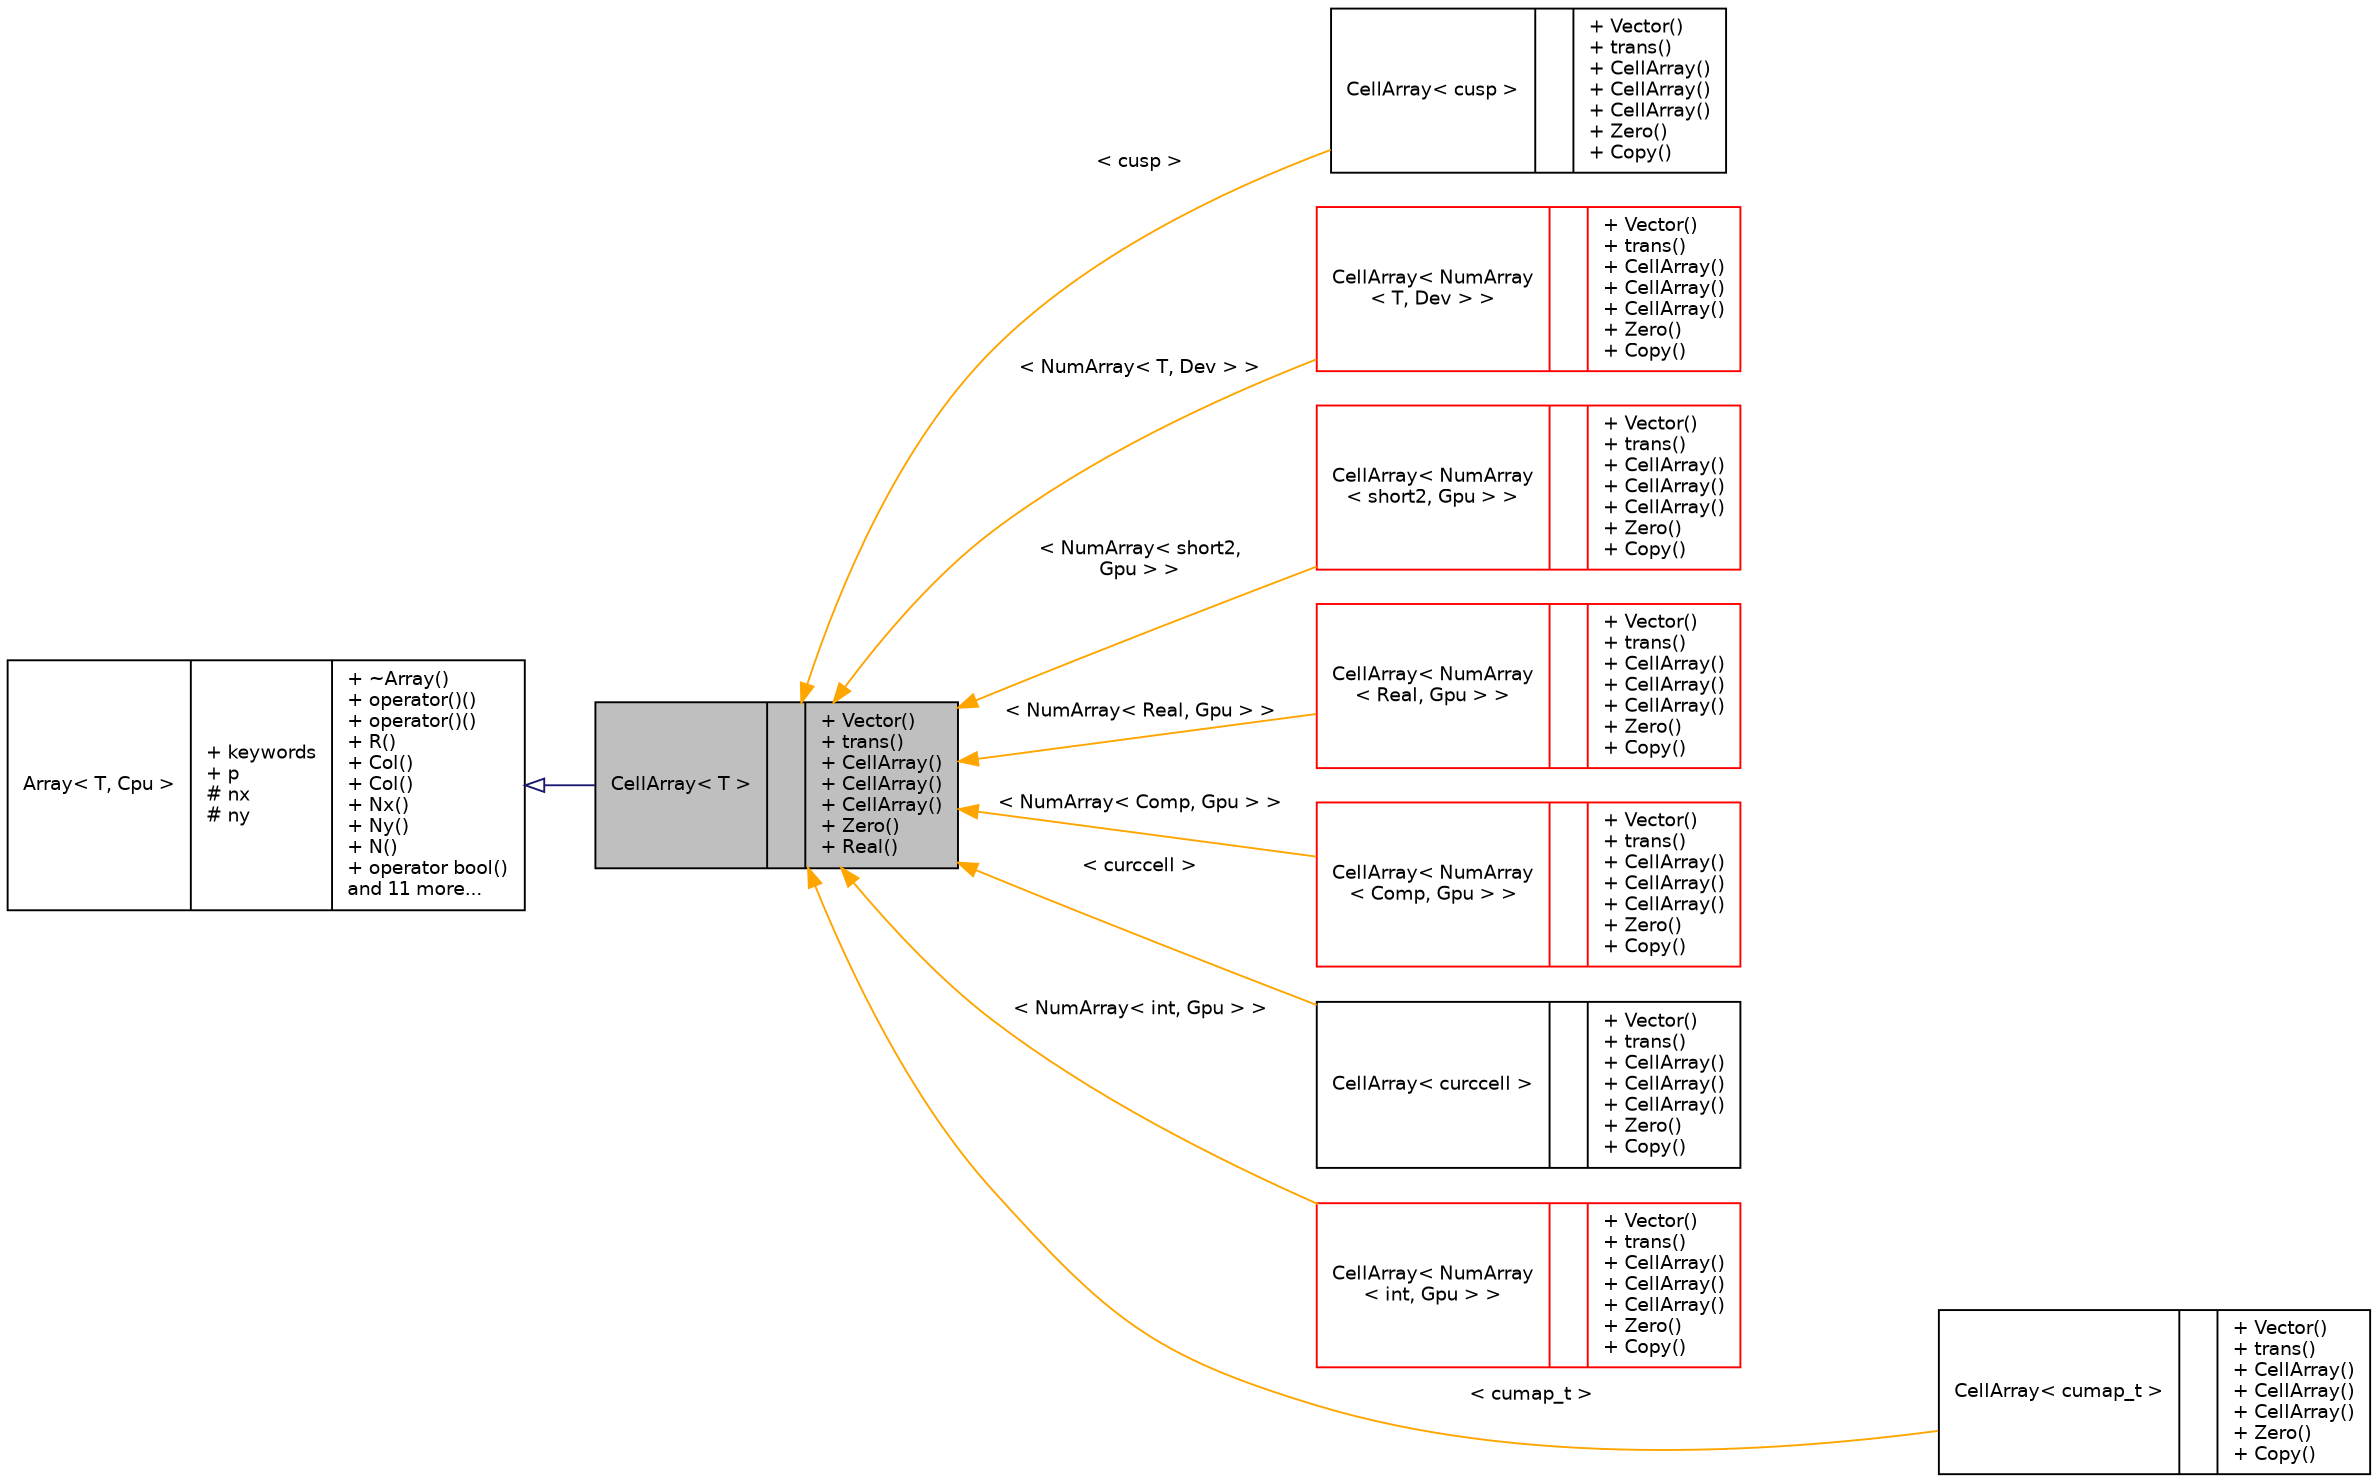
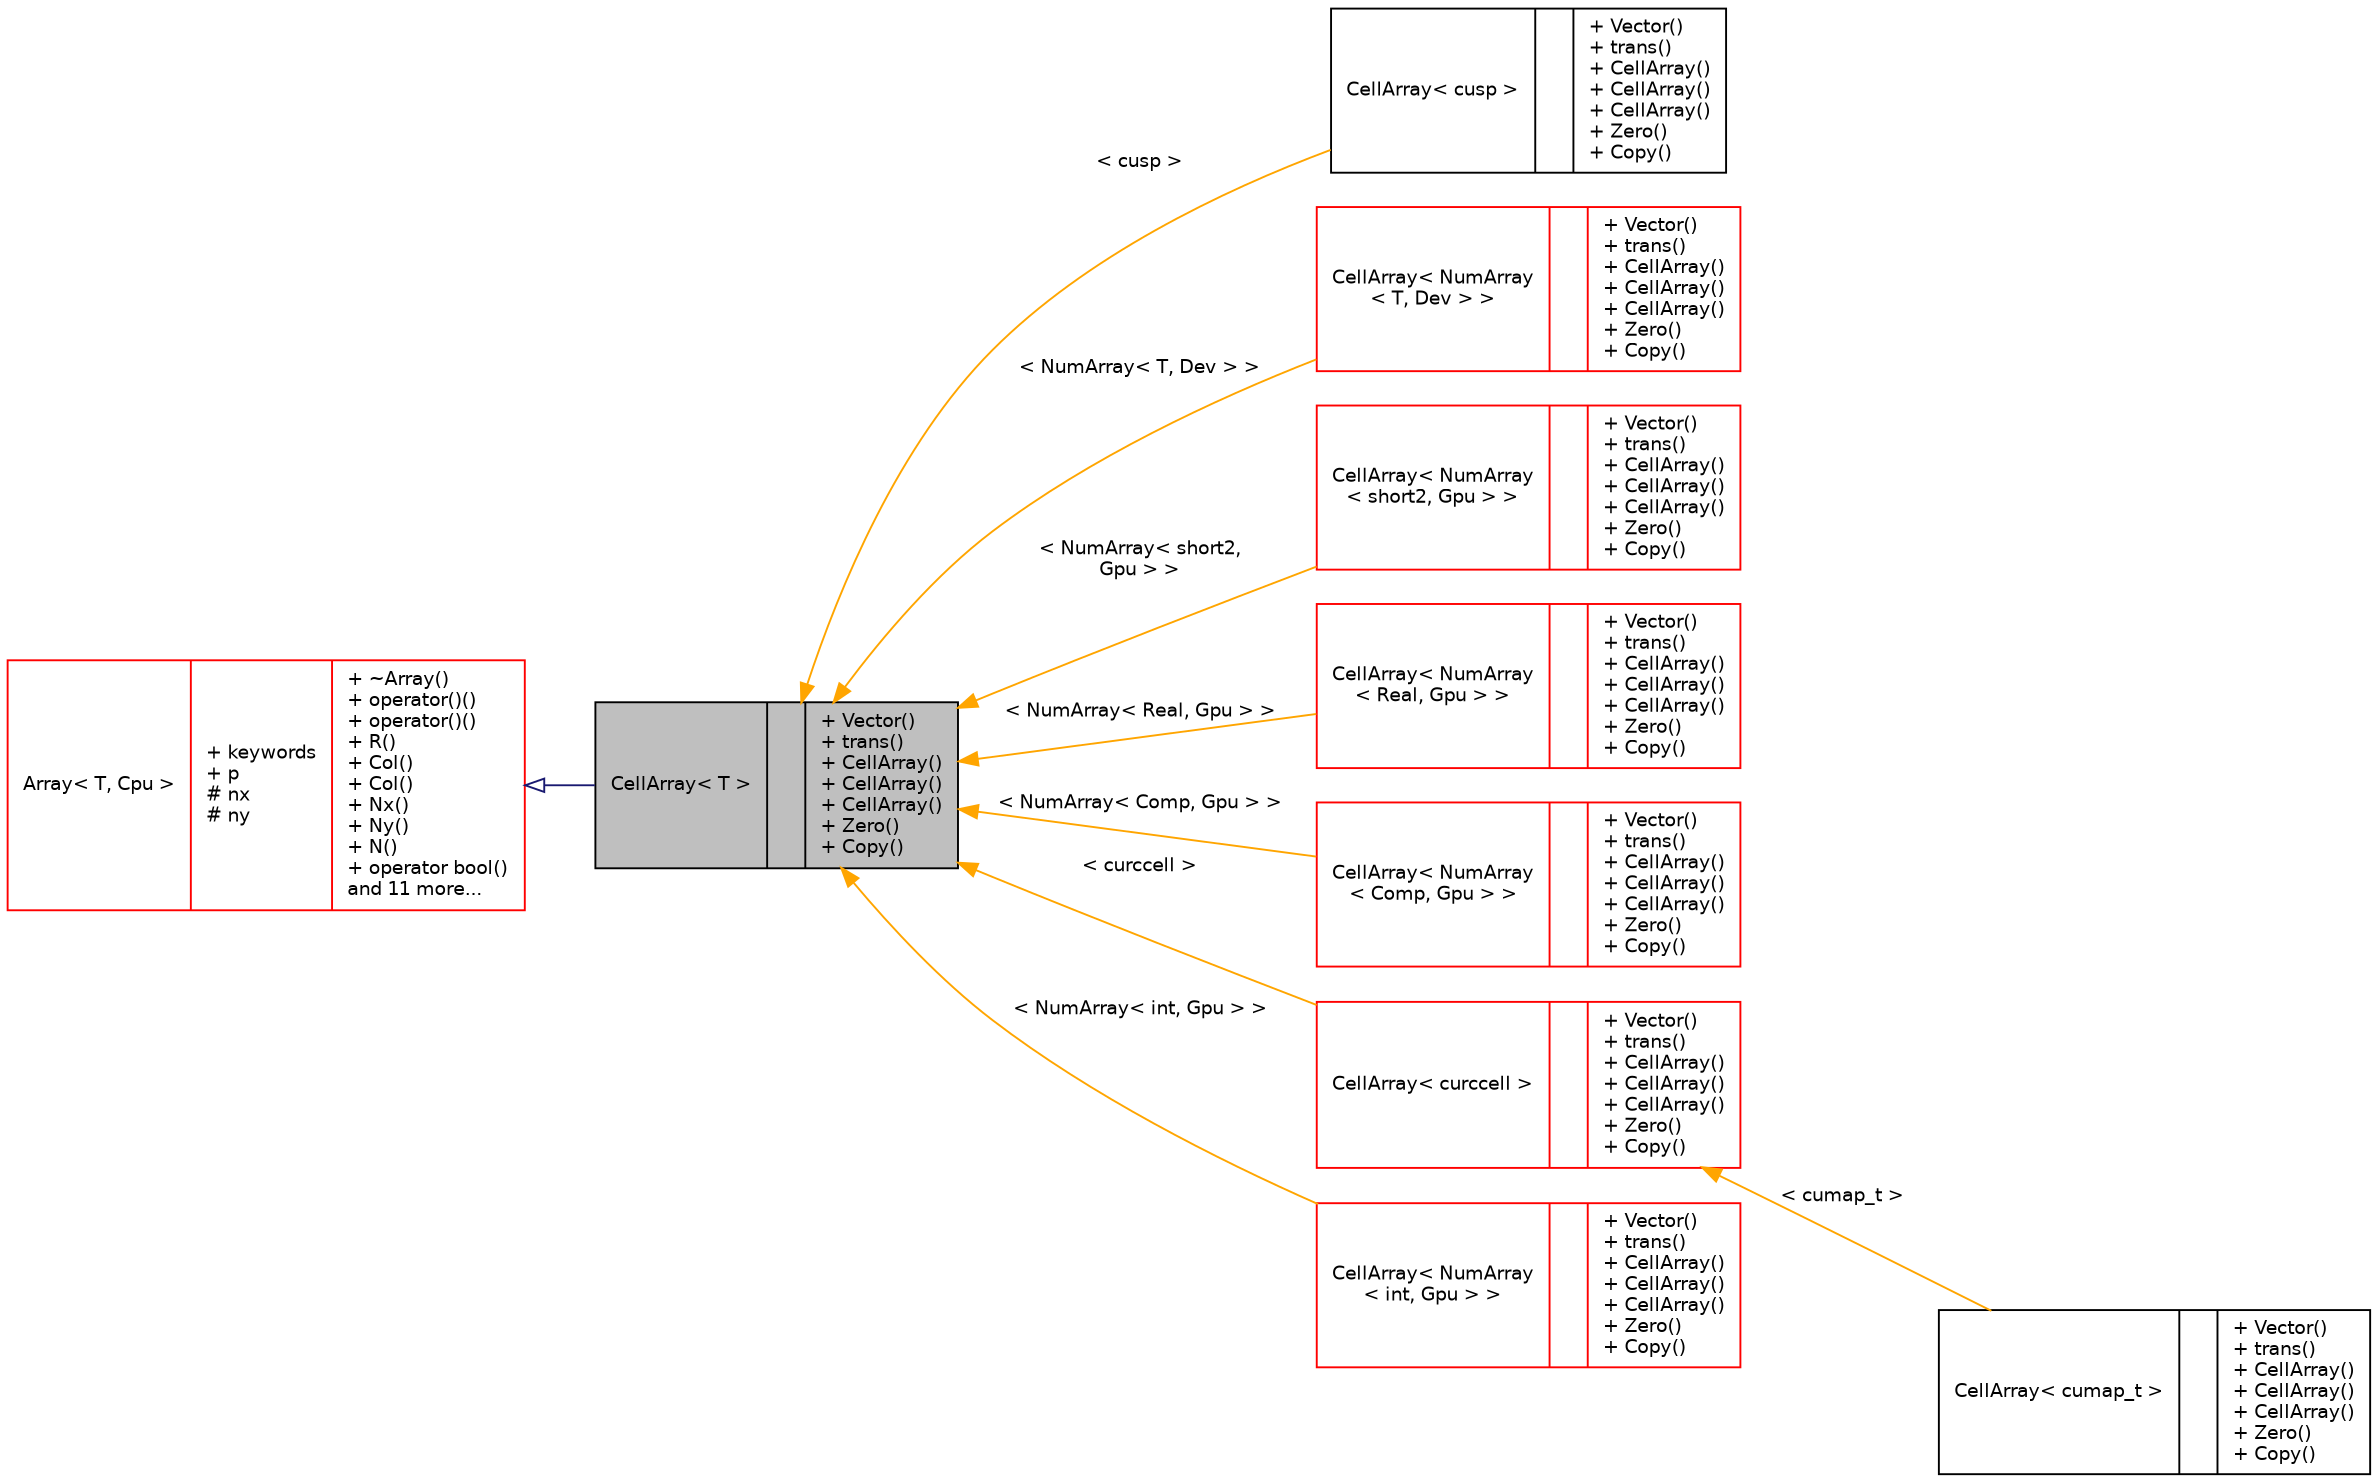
node "Array< T, Cpu >": color black -> red
node "CellArray< T >": text "+ Real()" -> "+ Copy()"
node "CellArray< curccell >": color black -> red
edge "CellArray< cumap_t >" -> "CellArray< T >": now "CellArray< cumap_t >" -> "CellArray< curccell >"
